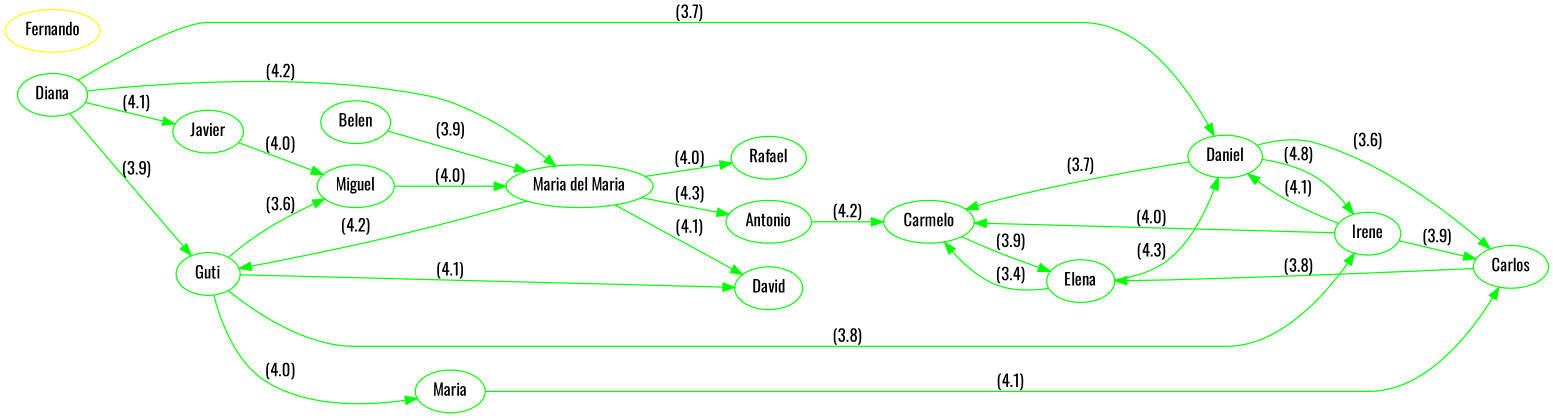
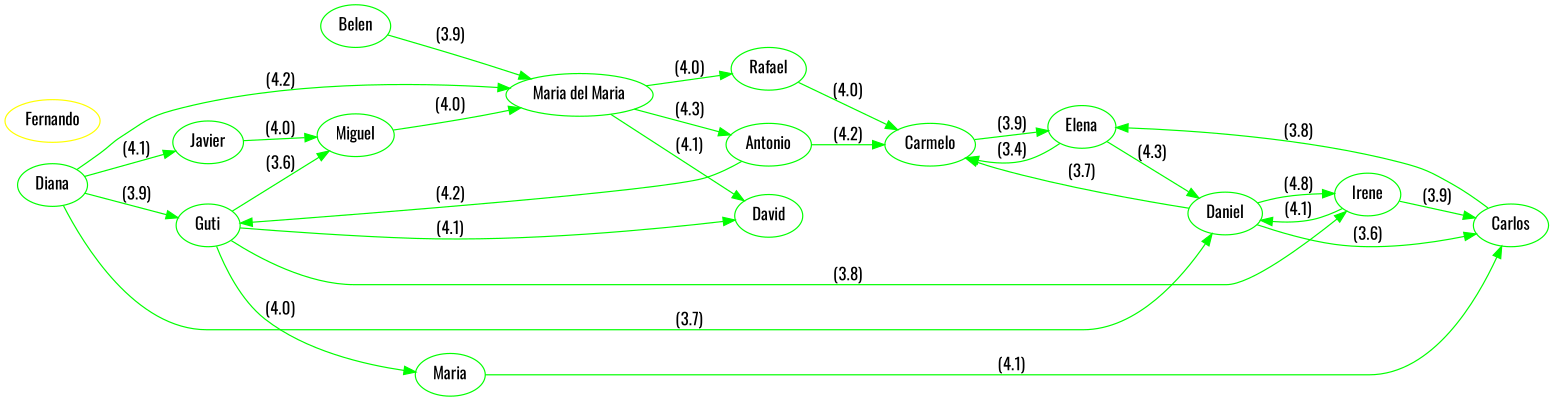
edge "Irene" -> "Carmelo": now "Rafael" -> "Carmelo"
edge "Maria del Maria" -> "Guti": now "Antonio" -> "Guti"
